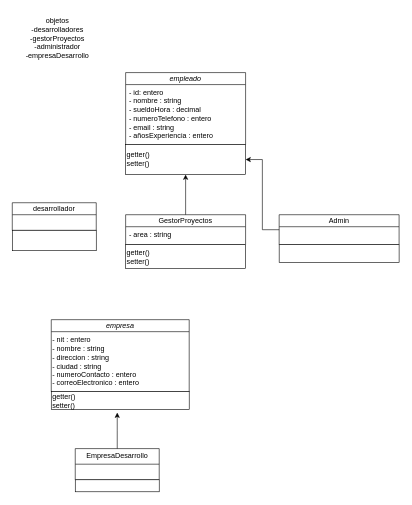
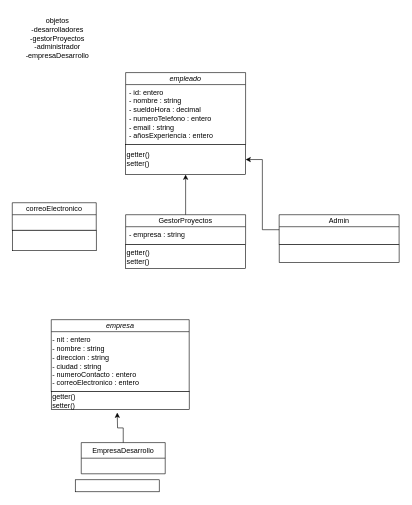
node "desarrollador": label "desarrollador" -> "correoElectronico"
node "- area : string": label "- area : string" -> "- empresa : string"
node "EmpresaDesarrollo": moved (117, 464) -> (123, 458)
